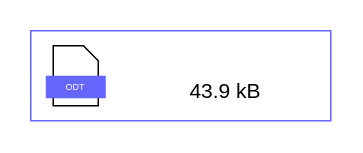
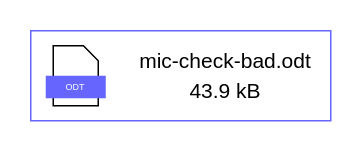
node "mic-check-bad.odt": added
